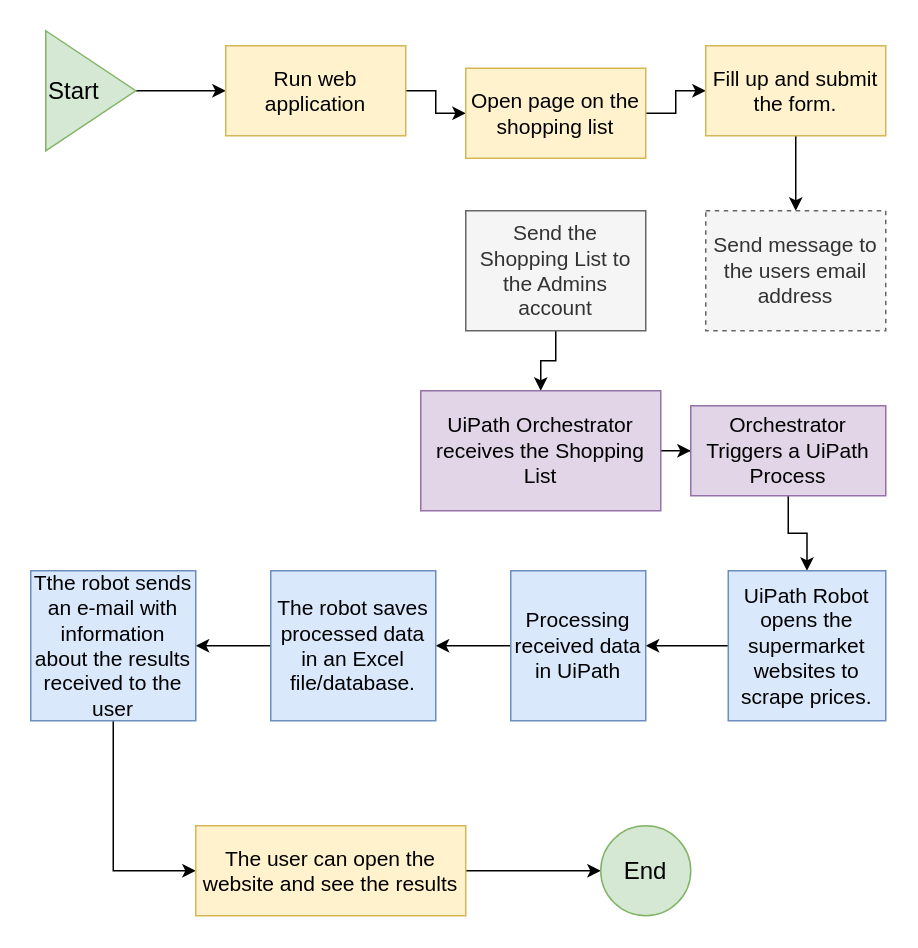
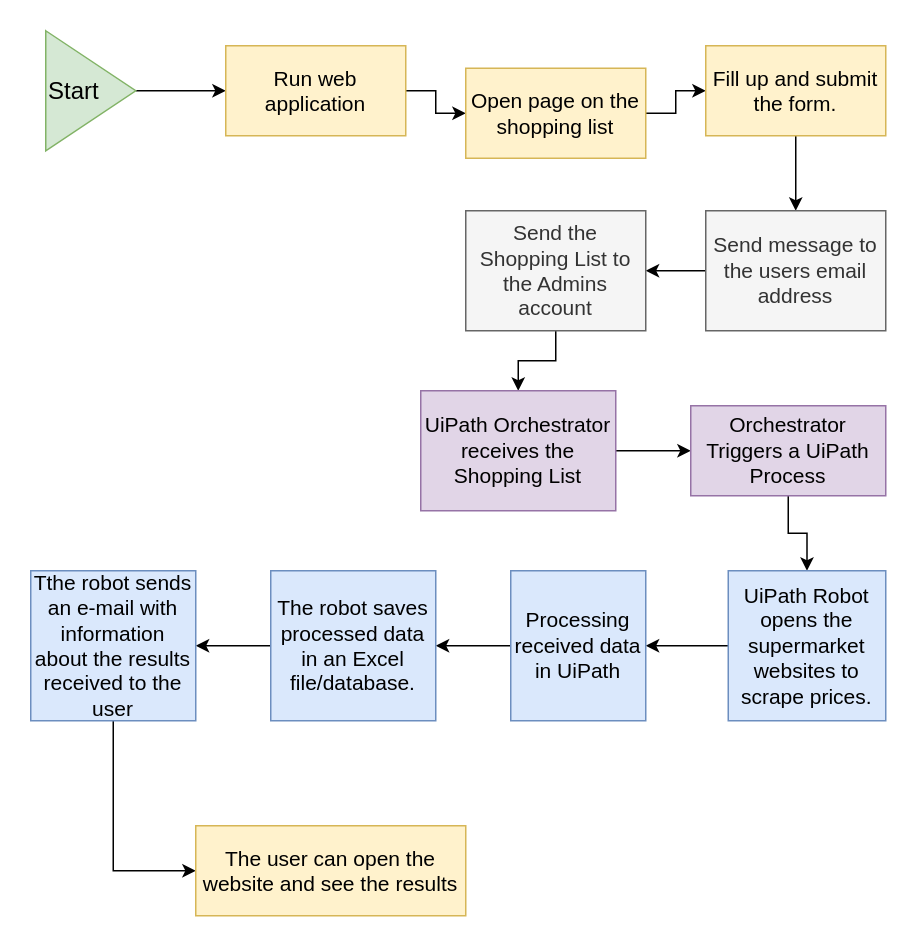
edge "Send message to the users email address" -> "Send the Shopping List to the Admins account": added
node "Send message to the users email address": style dashed -> solid
node "UiPath Orchestrator receives the Shopping List": size 240x120 -> 195x120
edge "The user can open the website and see the results" -> "End": removed
node "End": removed
